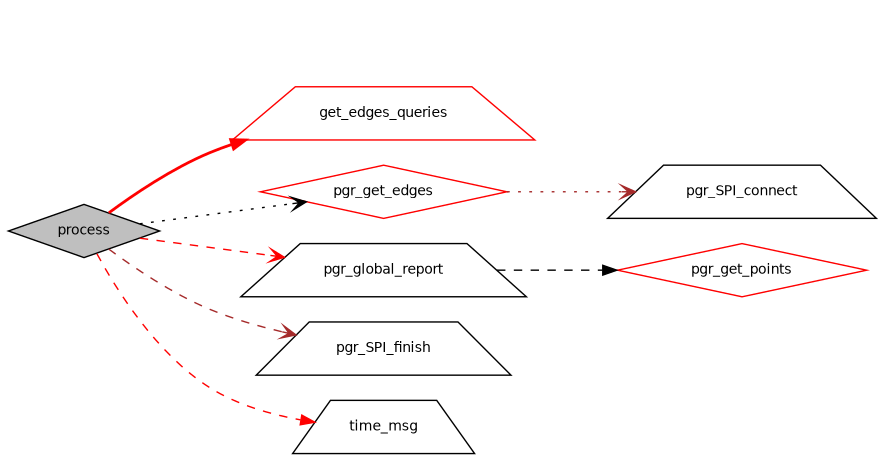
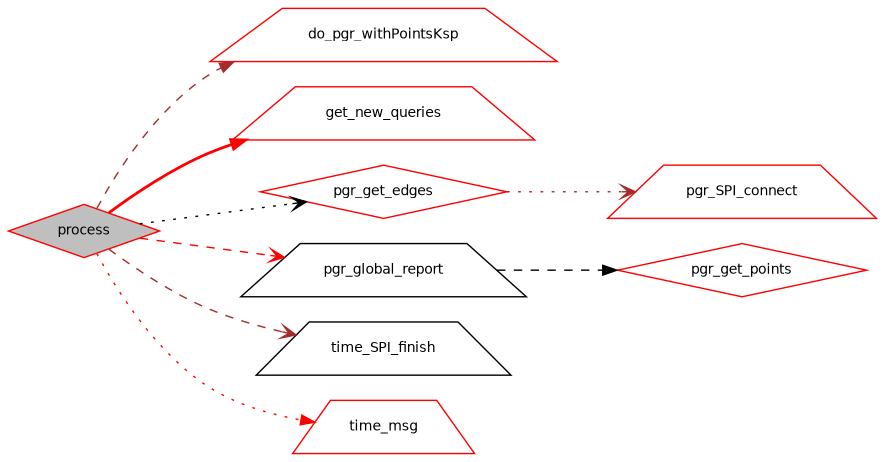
node "do_pgr_withPointsKsp": added
node "get_edges_queries": label "get_edges_queries" -> "get_new_queries"
node "pgr_SPI_connect": color black -> red
node "process": color black -> red
node "pgr_SPI_finish": label "pgr_SPI_finish" -> "time_SPI_finish"
edge "process" -> "time_msg": style dashed -> dotted
node "time_msg": color black -> red
